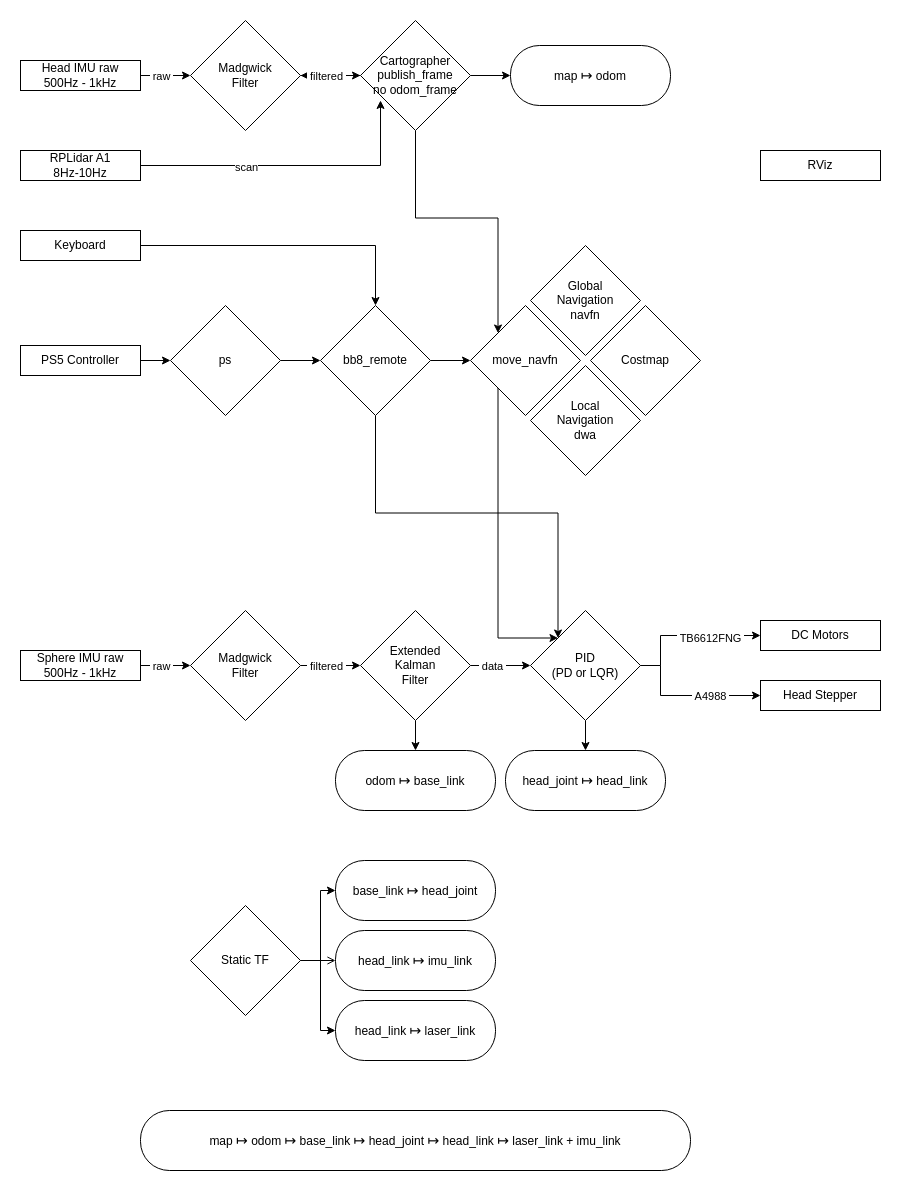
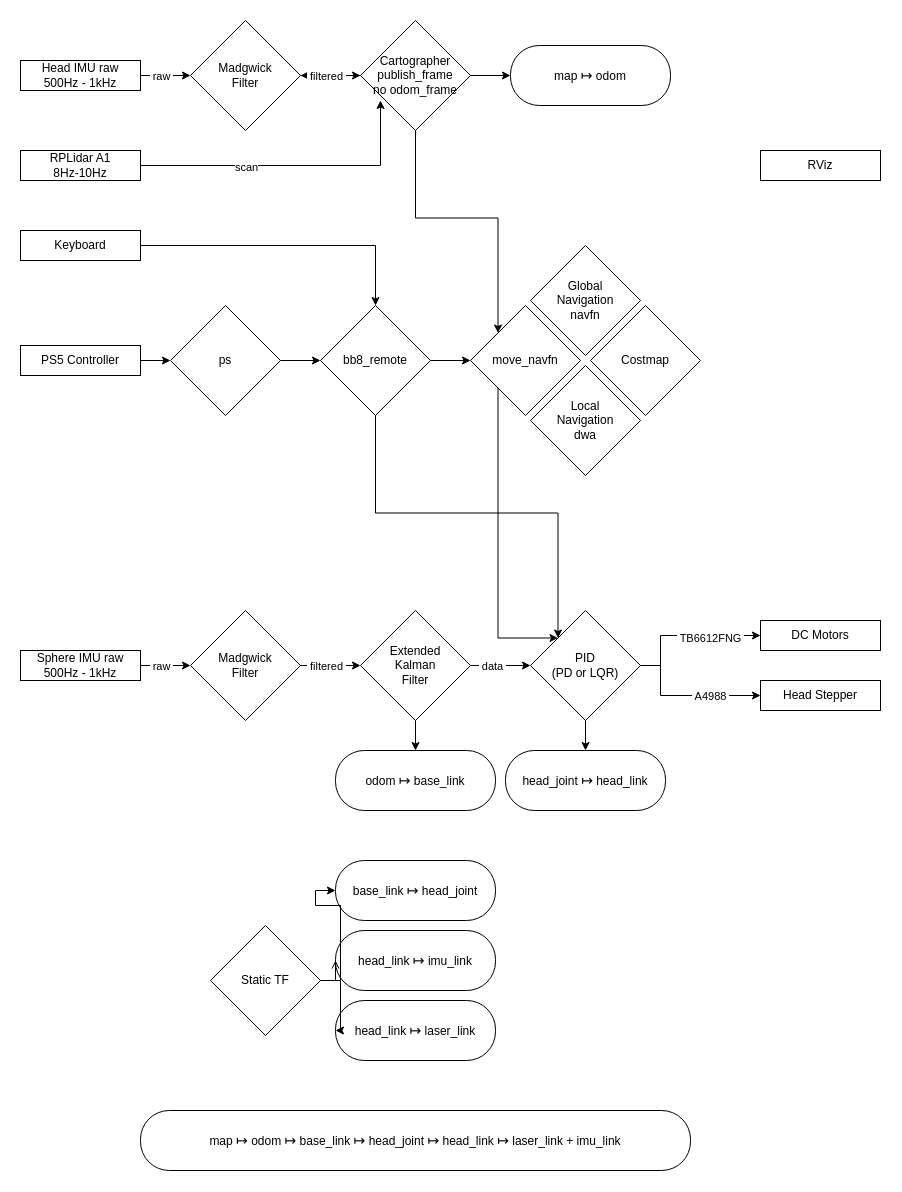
node "Static TF": moved (246, 961) -> (266, 981)
